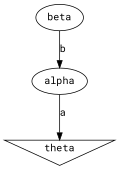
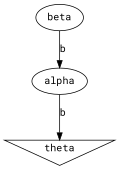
edge "alpha" -> "theta": label "a" -> "b"
